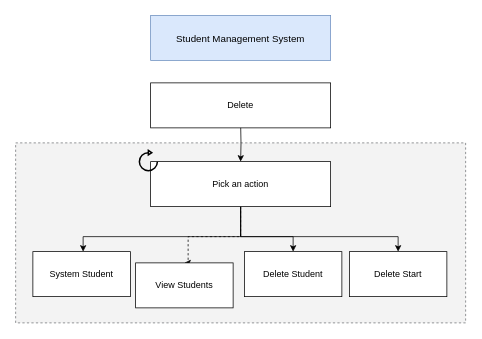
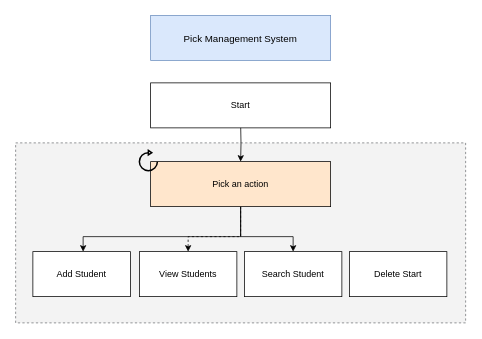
node "Student Management System": label "Student Management System" -> "Pick Management System"
node "Delete": label "Delete" -> "Start"
node "Pick an action": fillcolor #ffffff -> #ffe6cc
edge "Pick an action" -> "Delete Start": removed
node "System Student": label "System Student" -> "Add Student"
node "Delete Student": label "Delete Student" -> "Search Student"
node "View Students": moved (184, 285) -> (188, 274)
